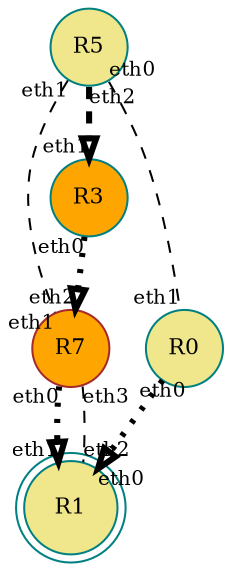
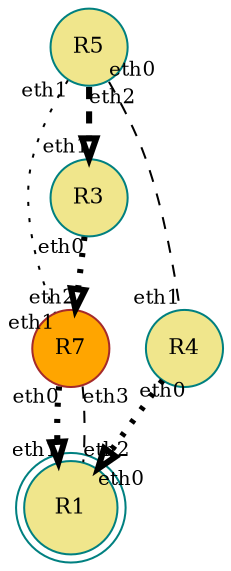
edge "R5" -- "R7": style dashed -> dotted
node "R3": fillcolor orange -> khaki
node "R0": label "R0" -> "R4"
